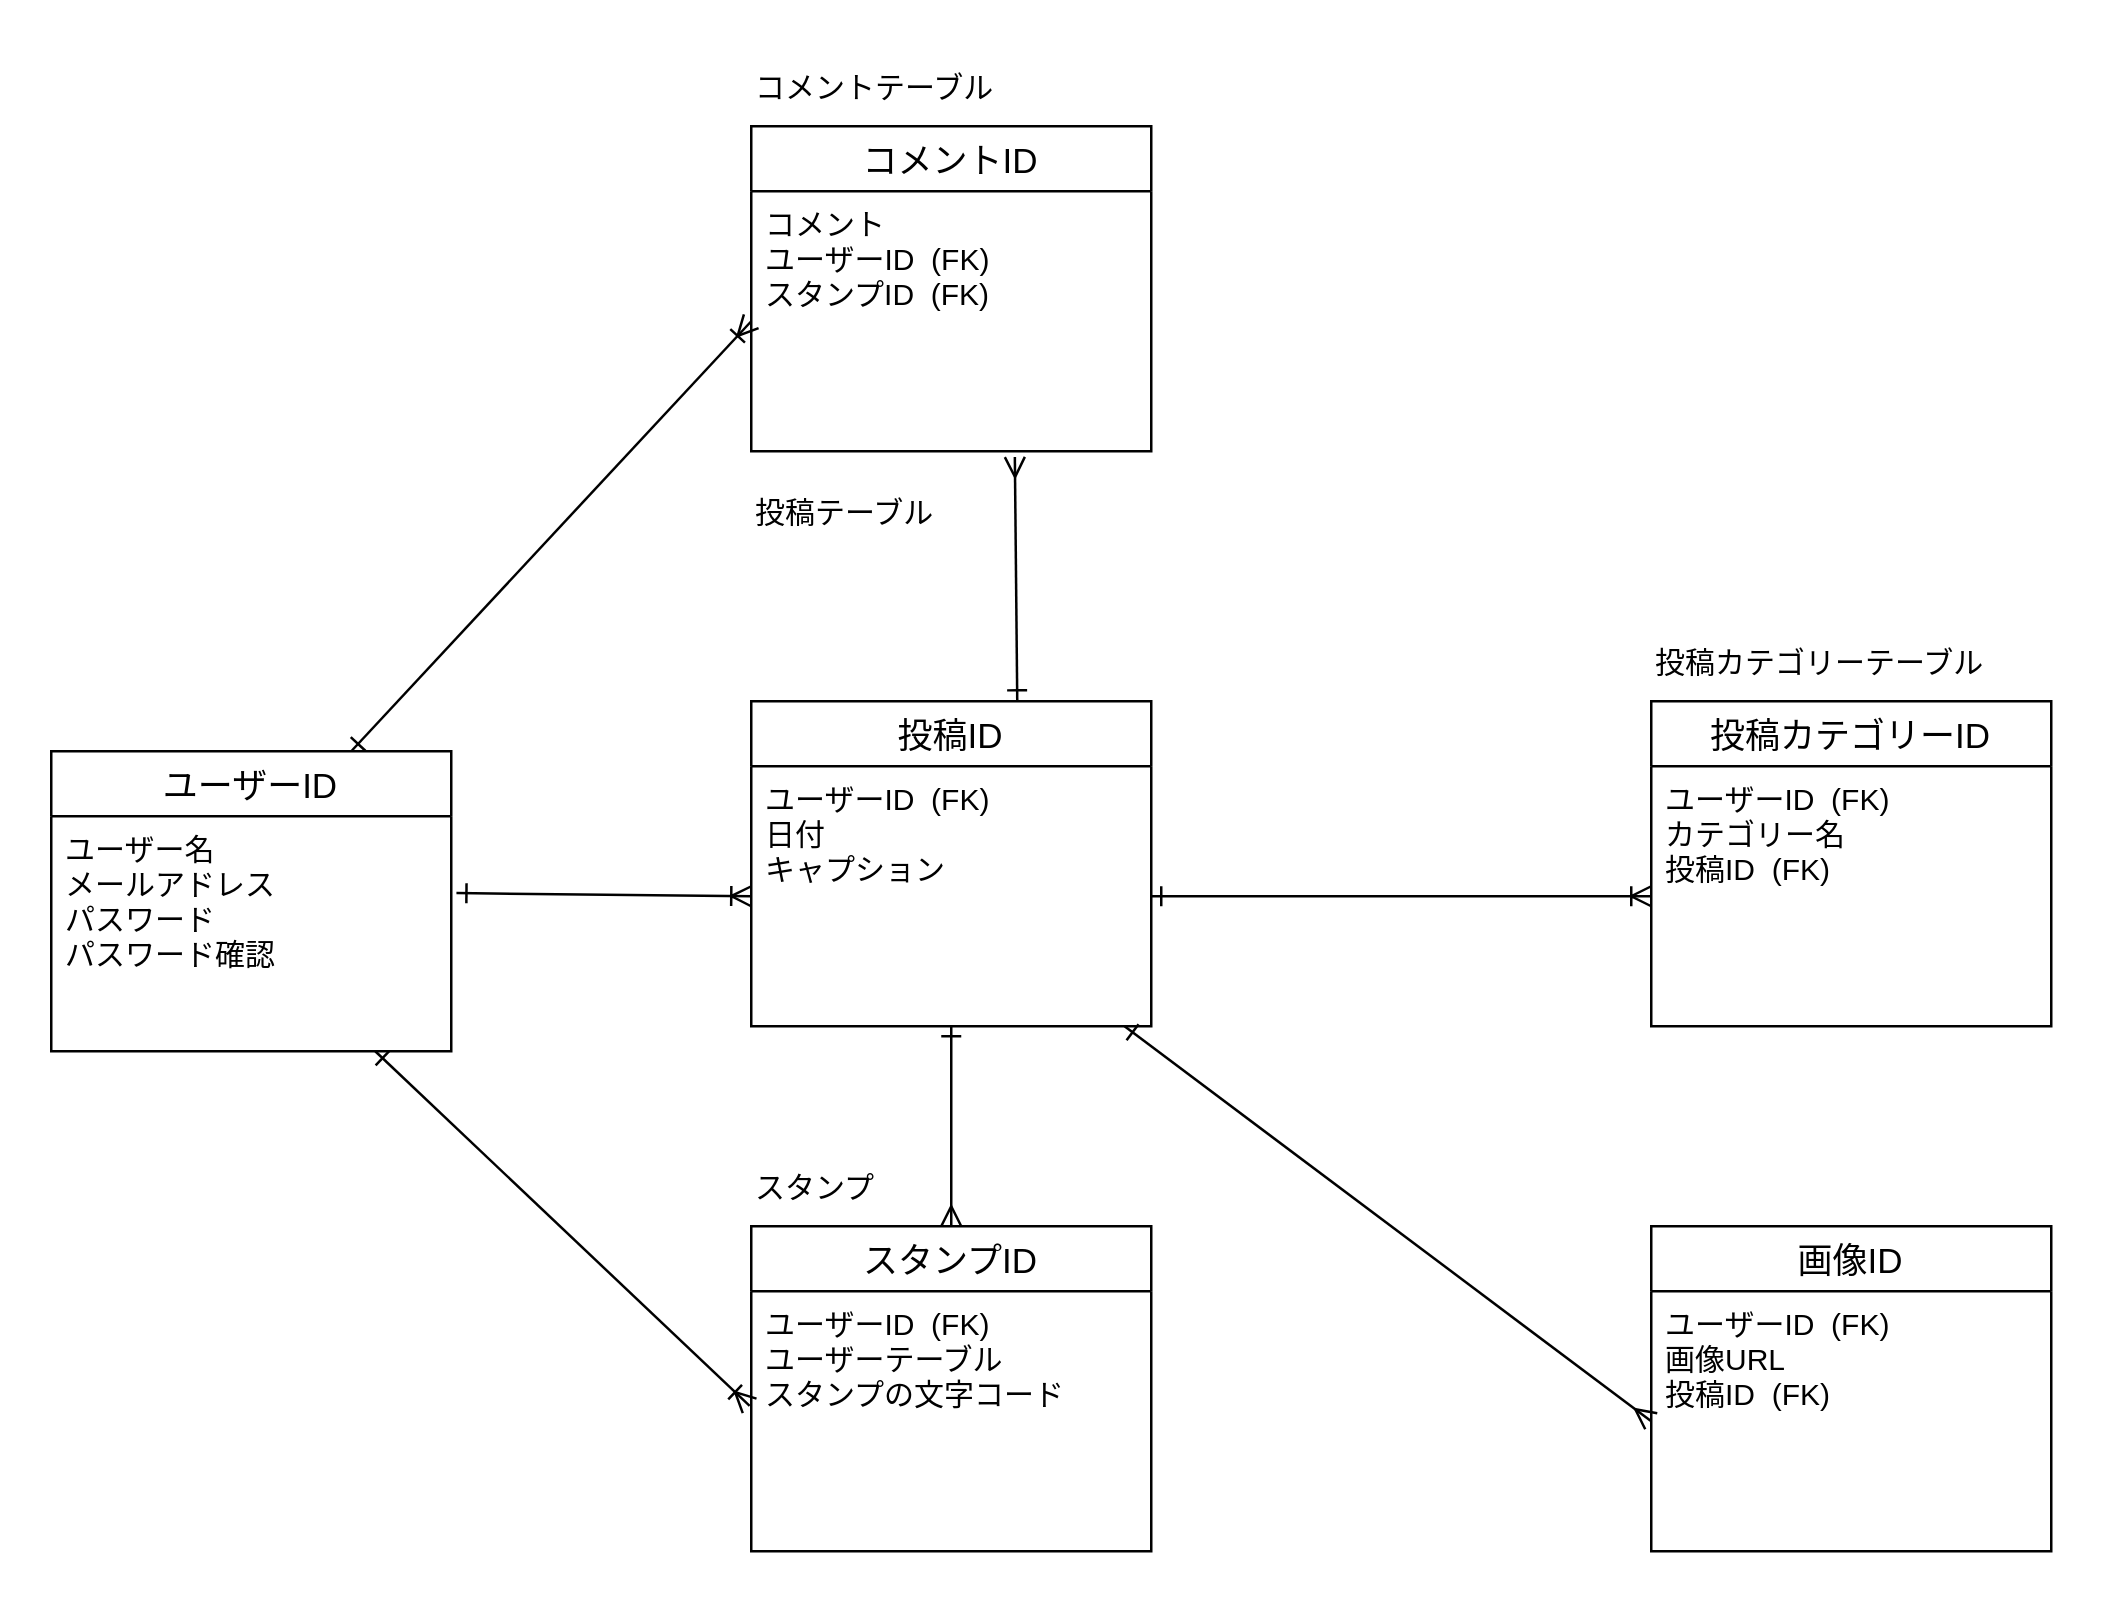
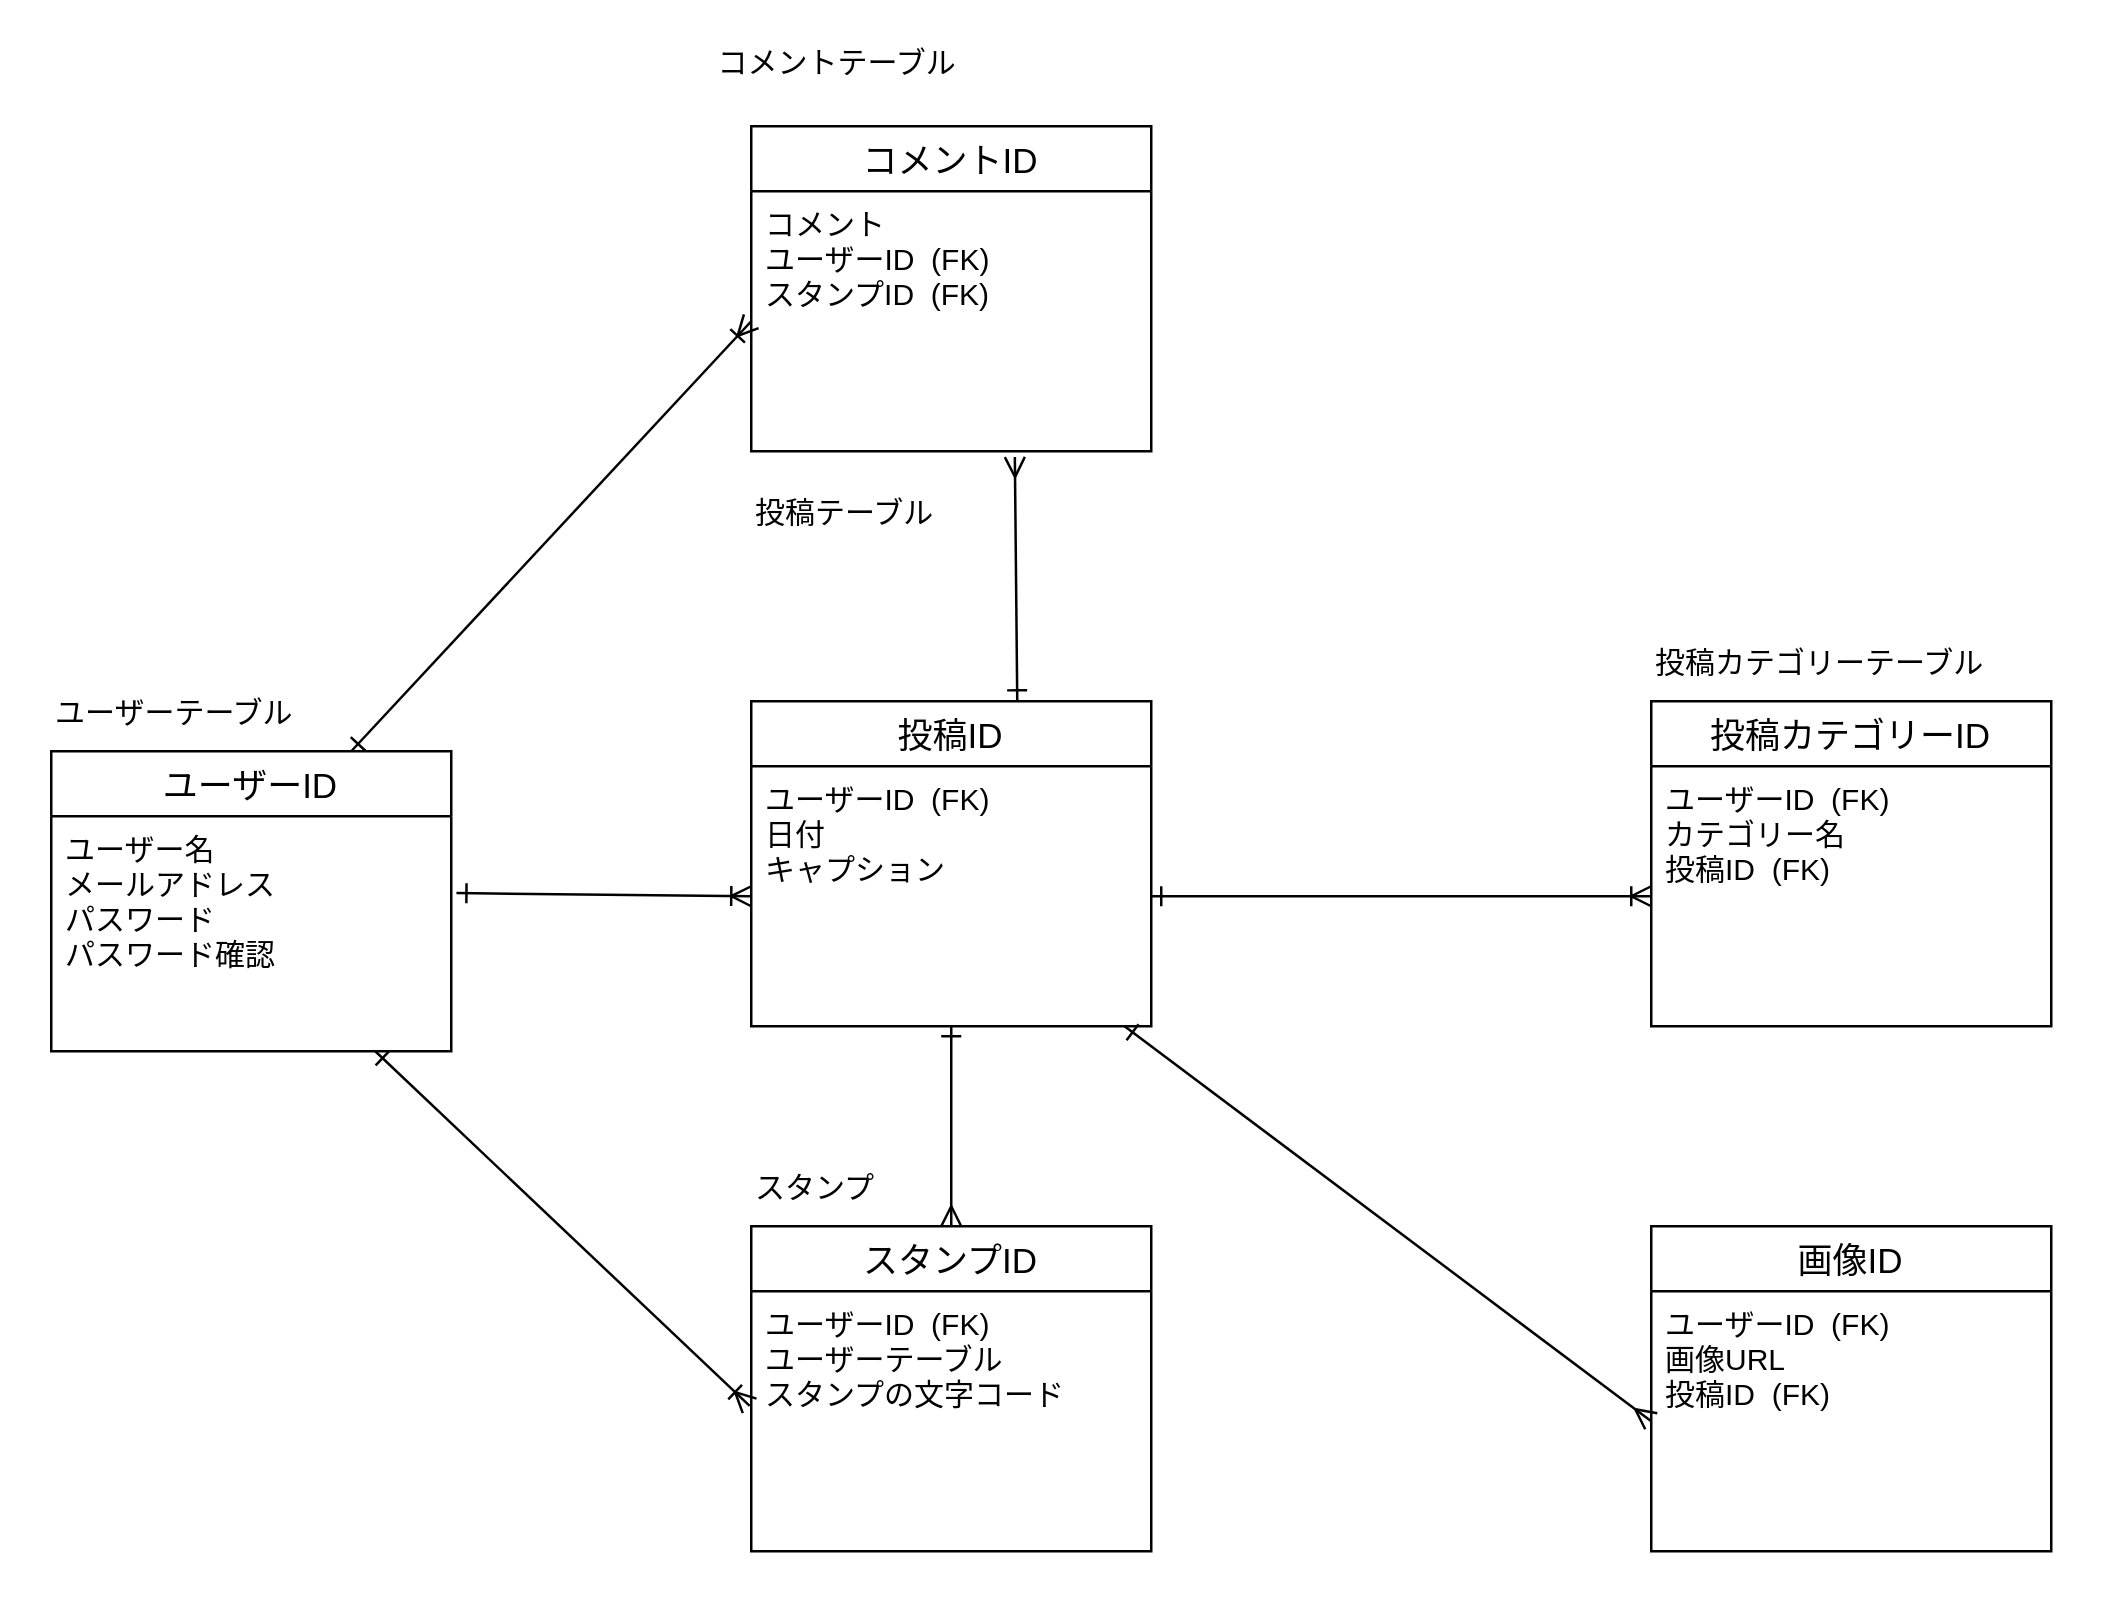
node "コメントテーブル": moved (876, 89) -> (839, 64)
node "ユーザーテーブル": added
